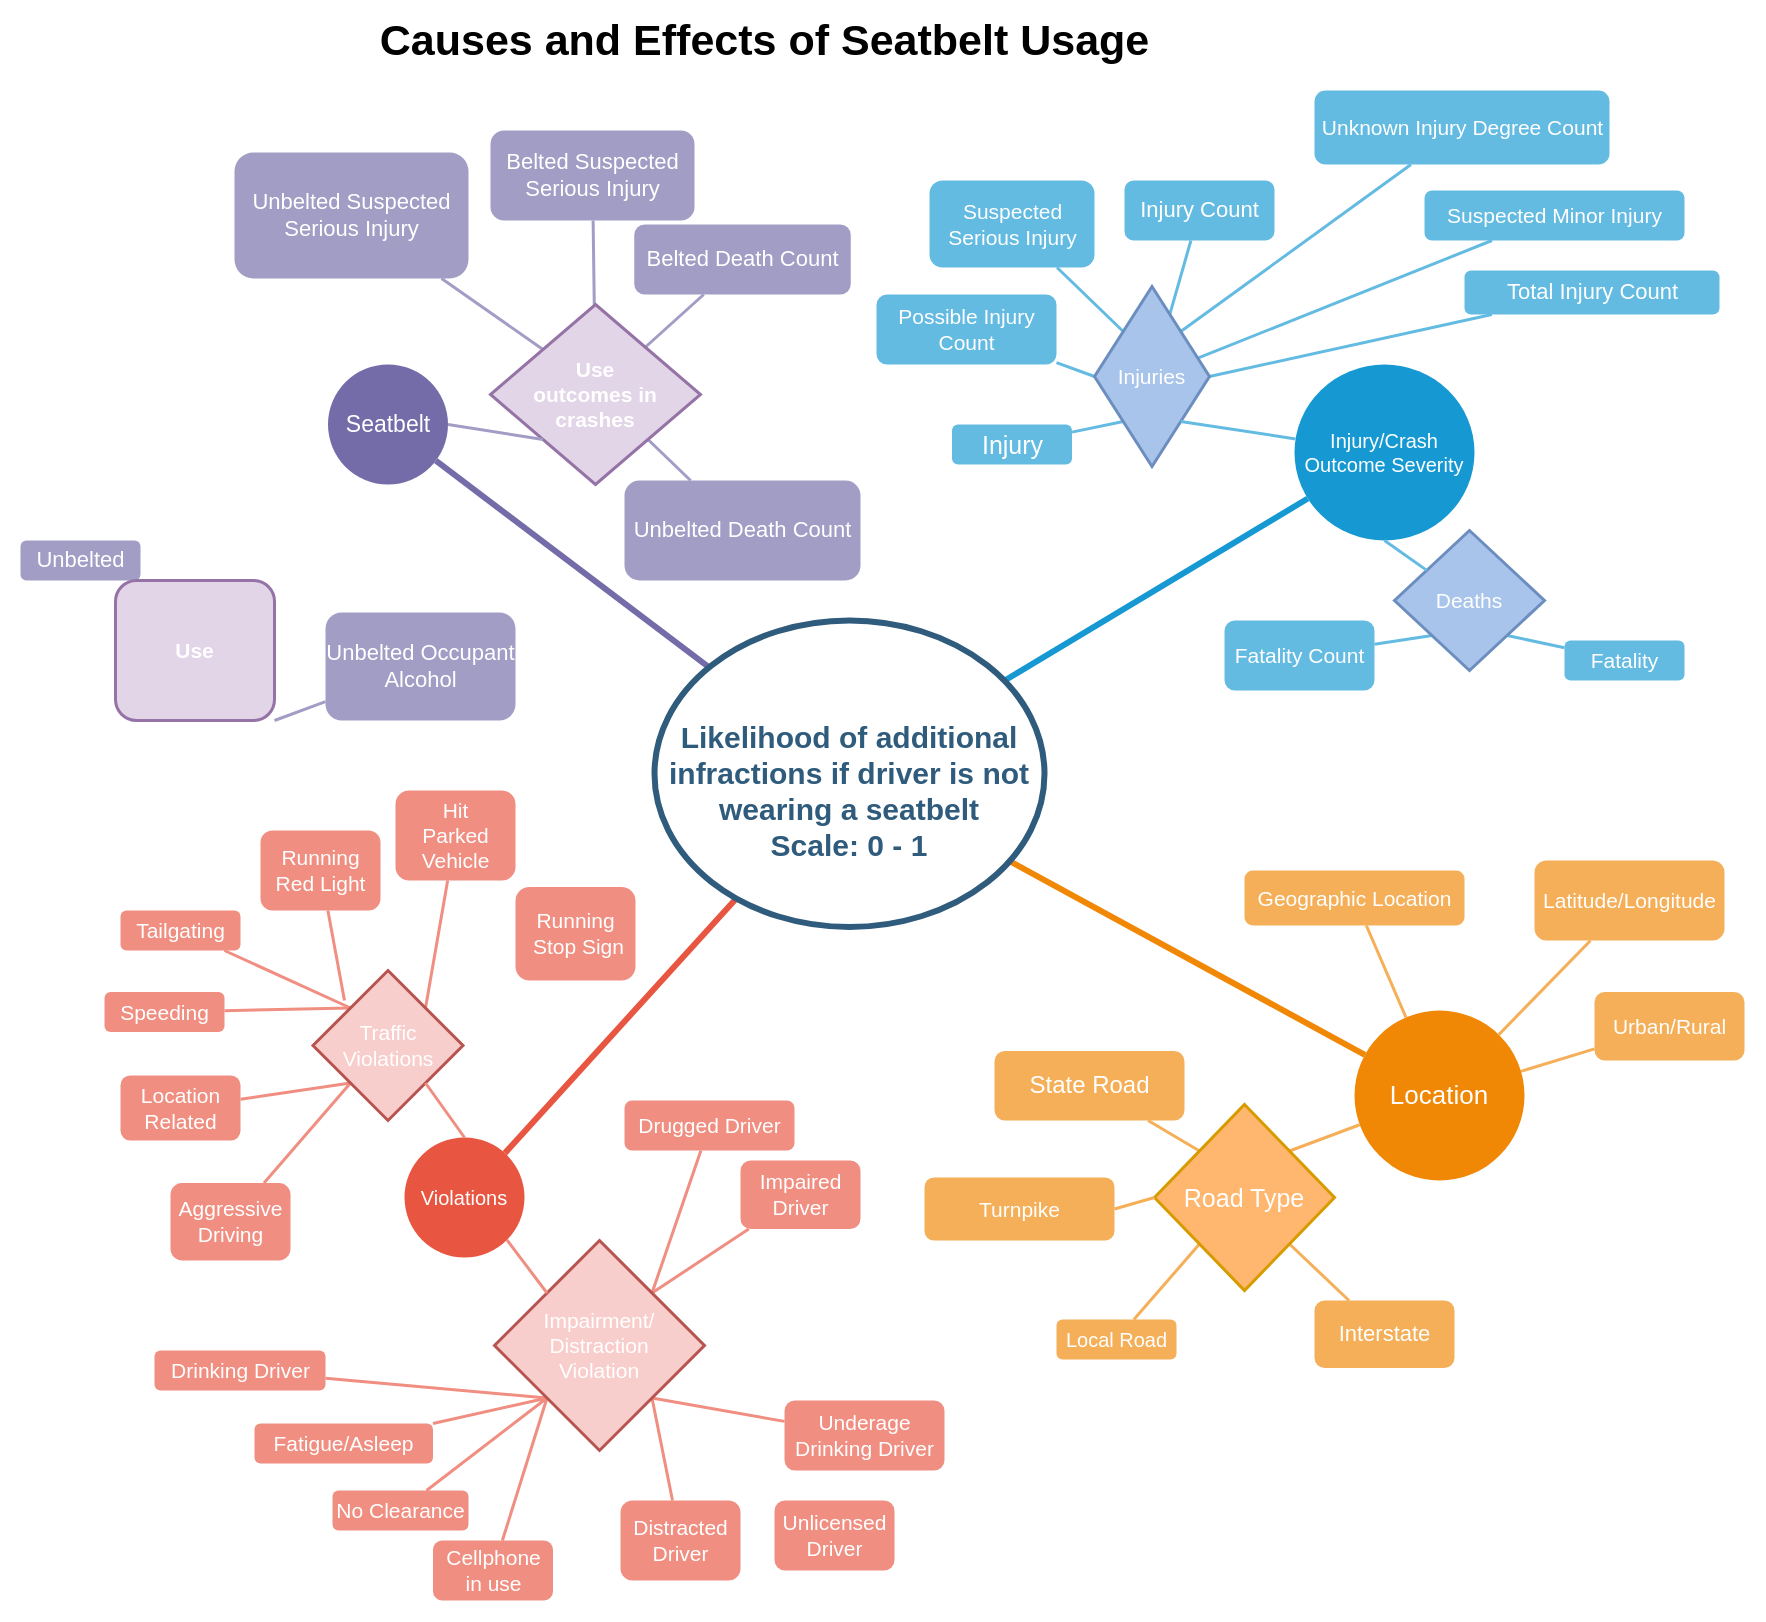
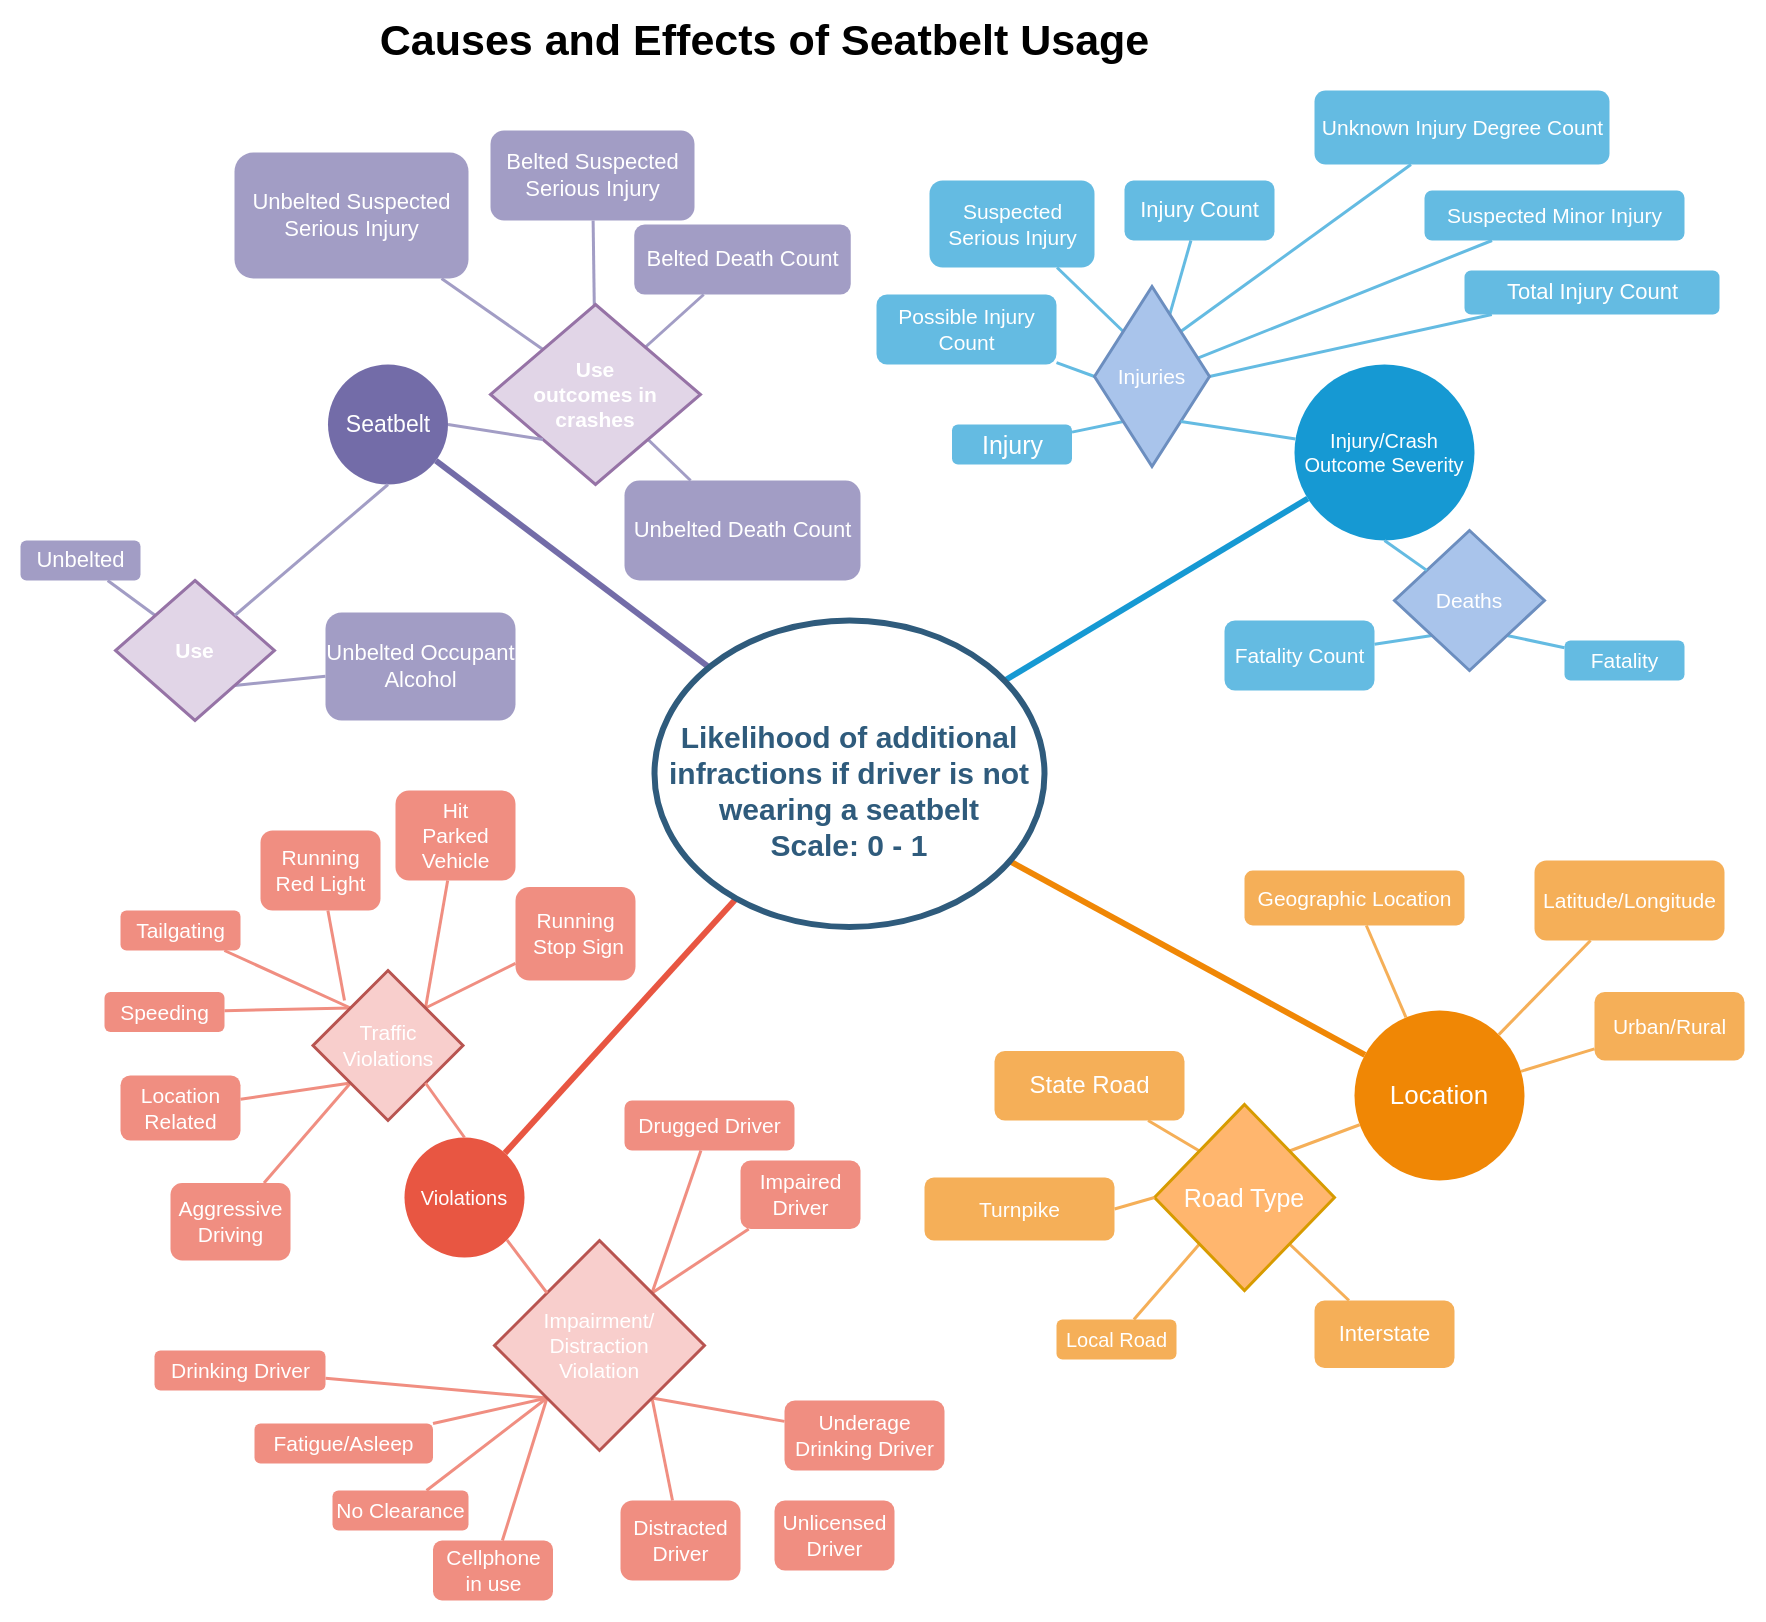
edge "Seatbelt" -- "Use": added
node "Use": shape rounded rectangle -> diamond
edge "Running Stop Sign" -- "Traffic Violations": added
